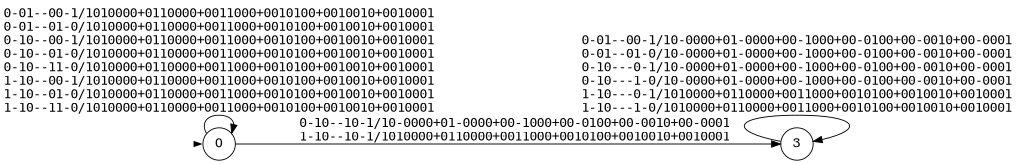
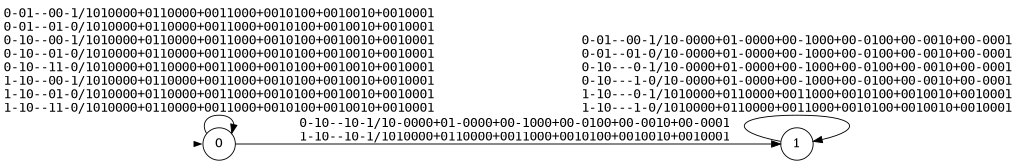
node "3": label "3" -> "1"
